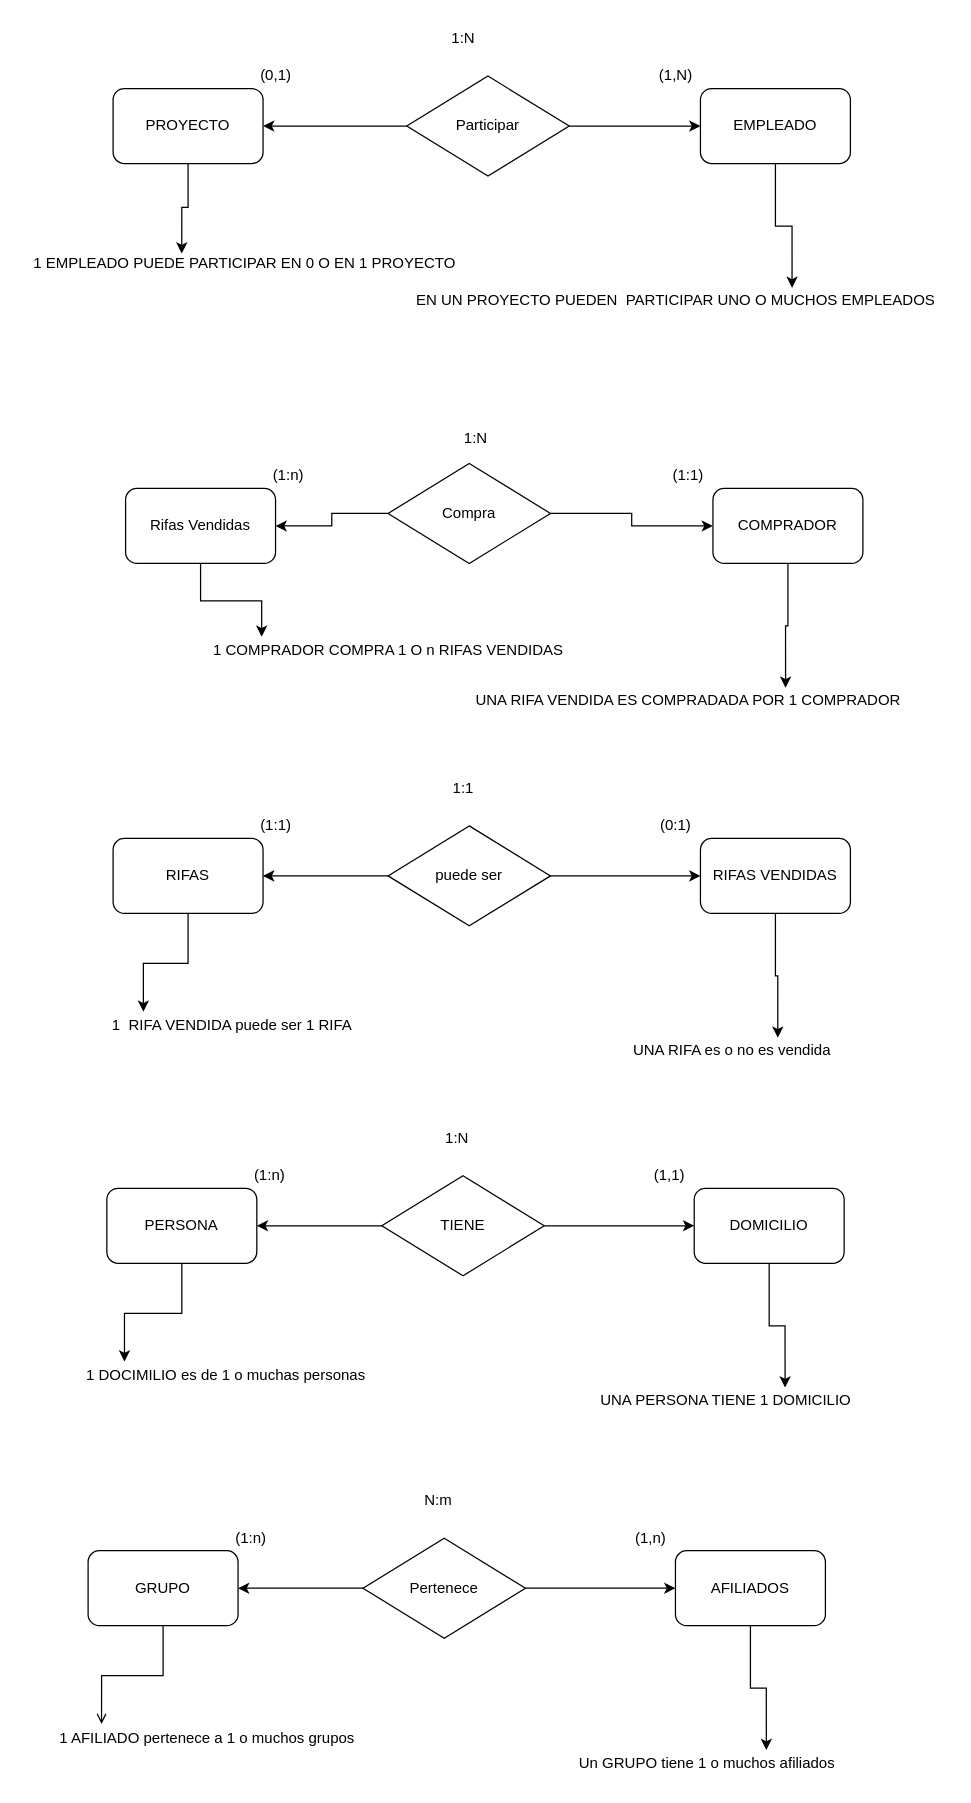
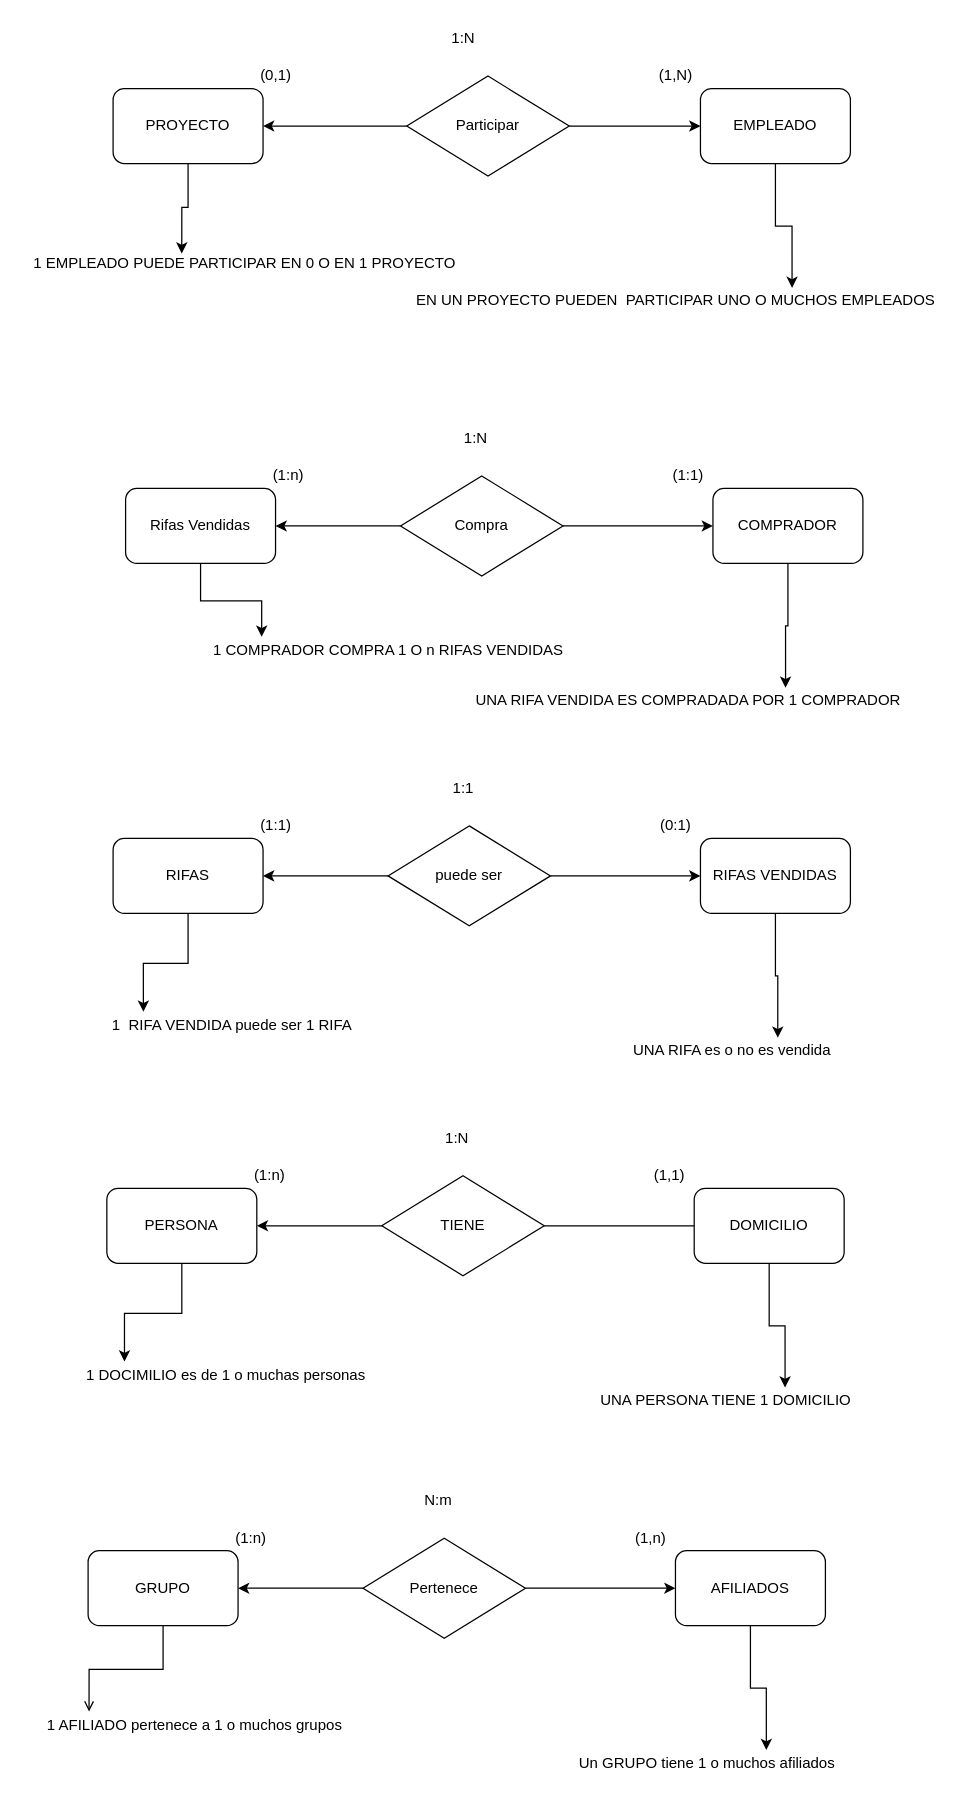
node "Compra": moved (469, 513) -> (482, 526)
edge "TIENE" -> "DOMICILIO": arrowhead classic -> none
node "1 AFILIADO pertenece a 1 o muchos grupos": moved (207, 1738) -> (194, 1726)
